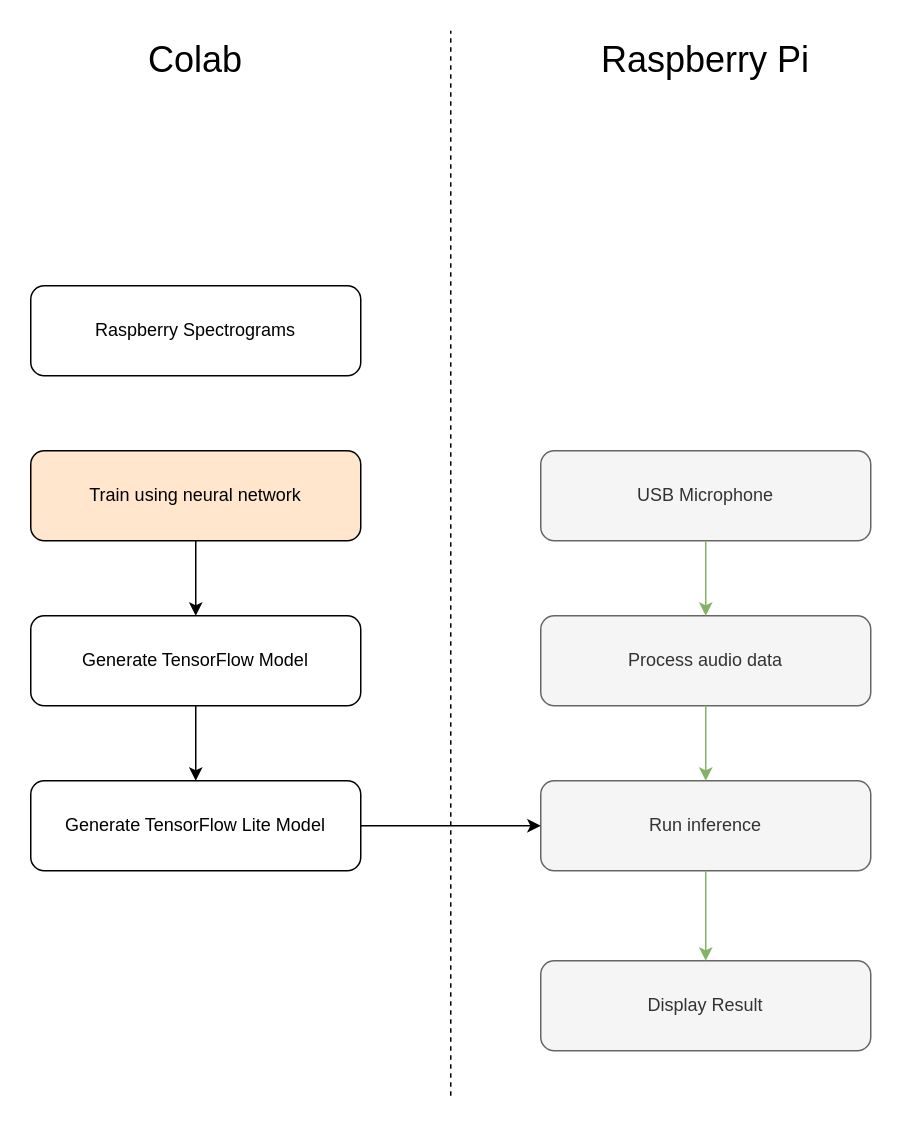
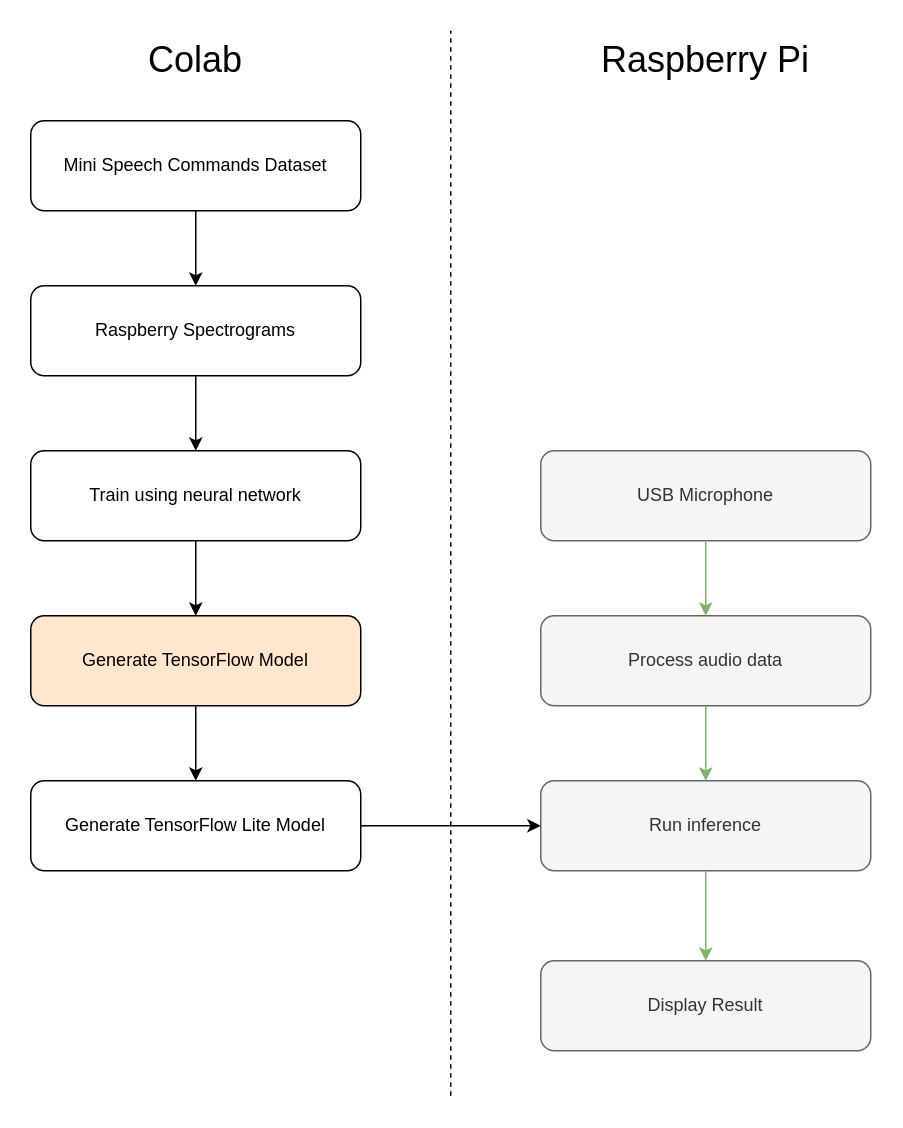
node "Mini Speech Commands Dataset": added
edge "Mini Speech Commands Dataset" -> "Raspberry Spectrograms": added
edge "Raspberry Spectrograms" -> "Train using neural network": added
node "Train using neural network": fillcolor #ffe6cc -> #ffffff
node "Generate TensorFlow Model": fillcolor #ffffff -> #ffe6cc
